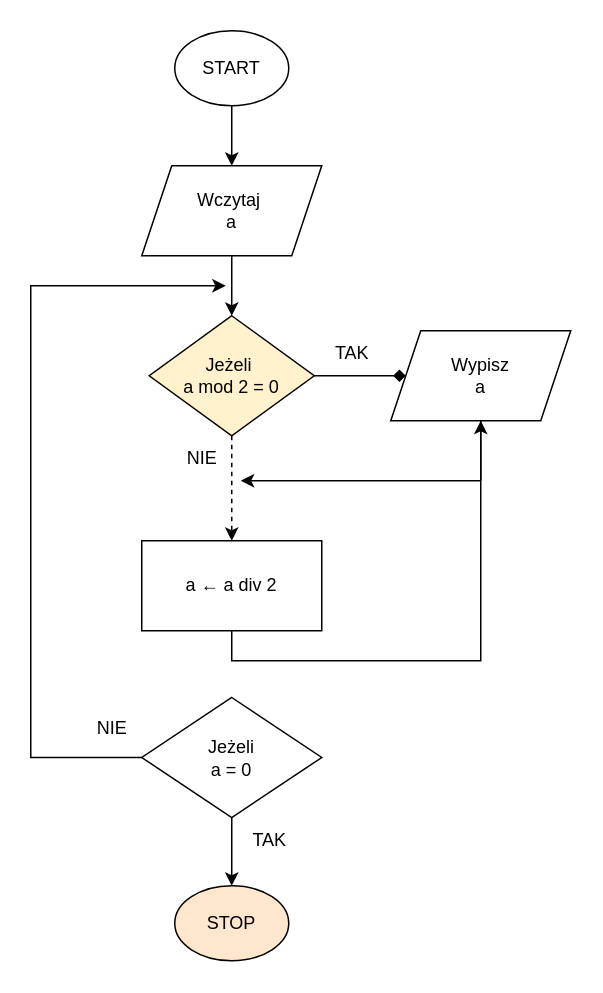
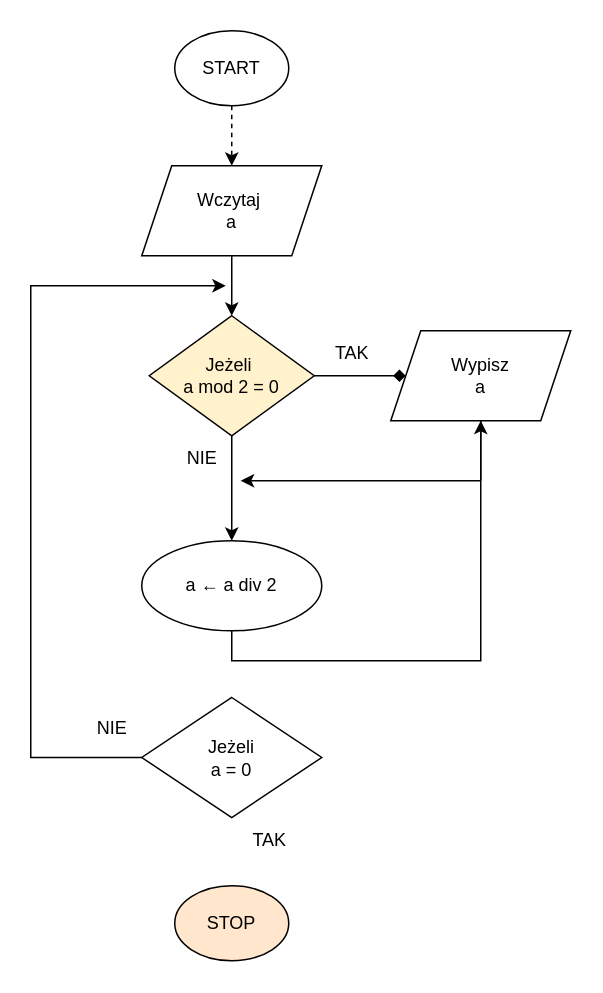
edge "START" -> "Wczytaj a": style solid -> dashed
edge "Jeżeli a mod 2 = 0" -> "a ← a div 2": style dashed -> solid
node "a ← a div 2": shape rectangle -> ellipse
edge "Jeżeli a = 0" -> "STOP": removed
